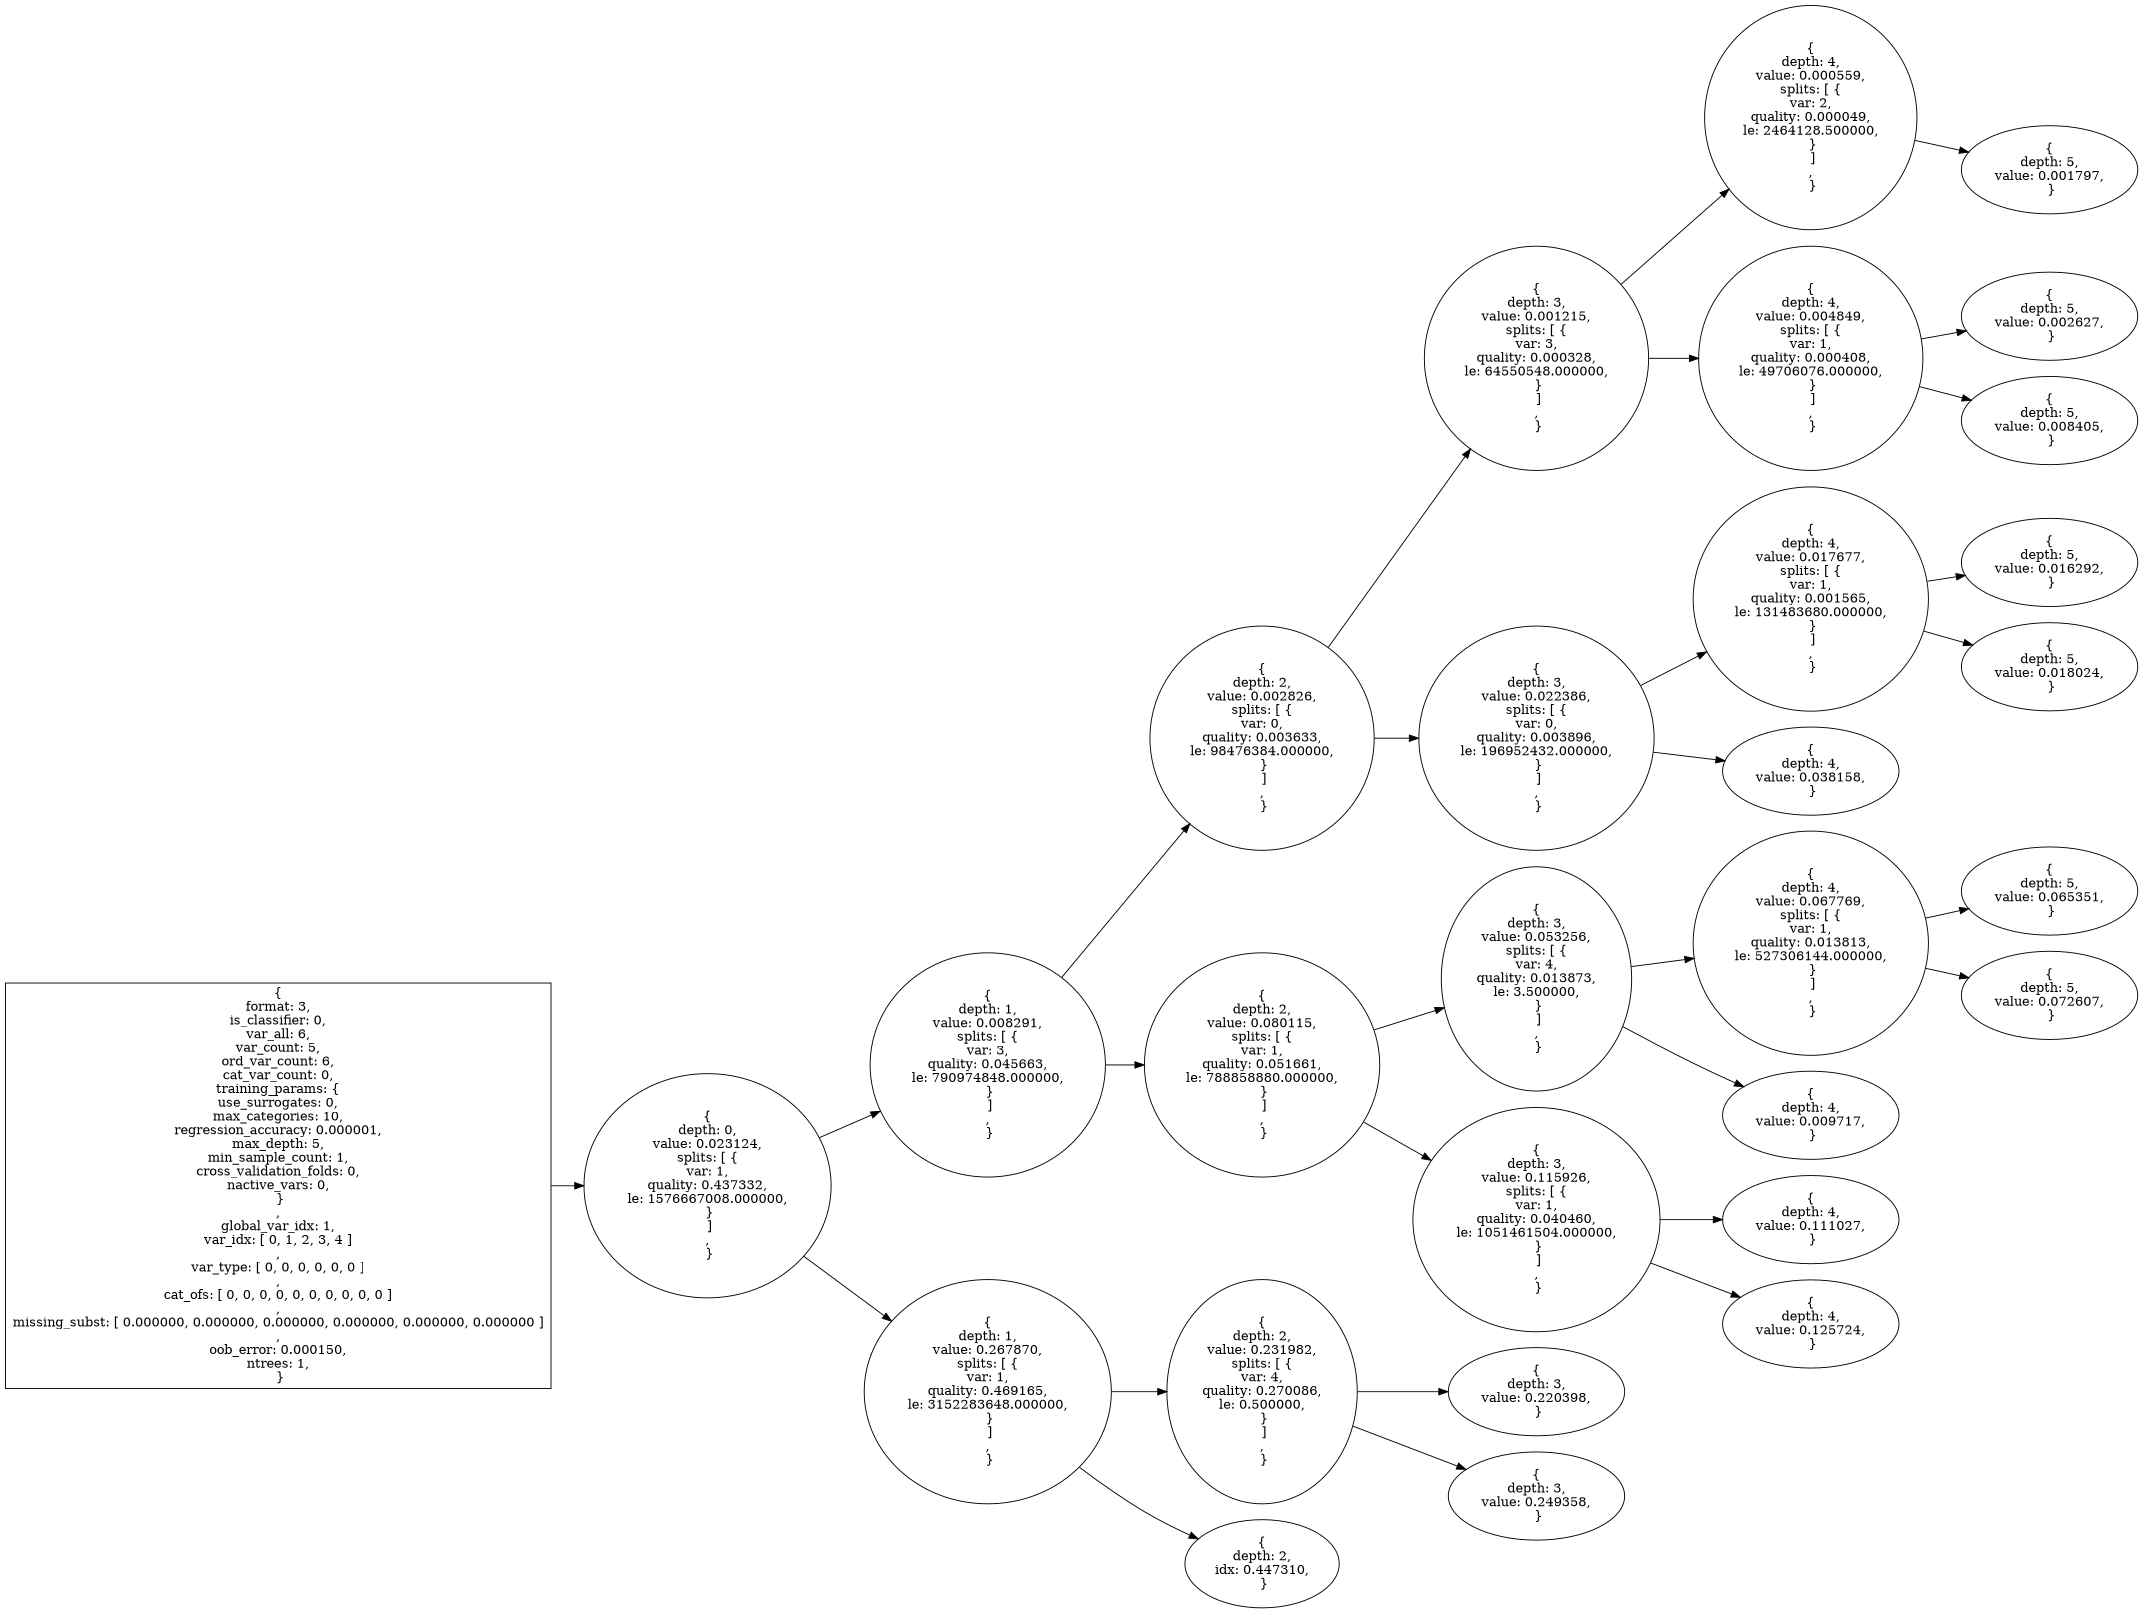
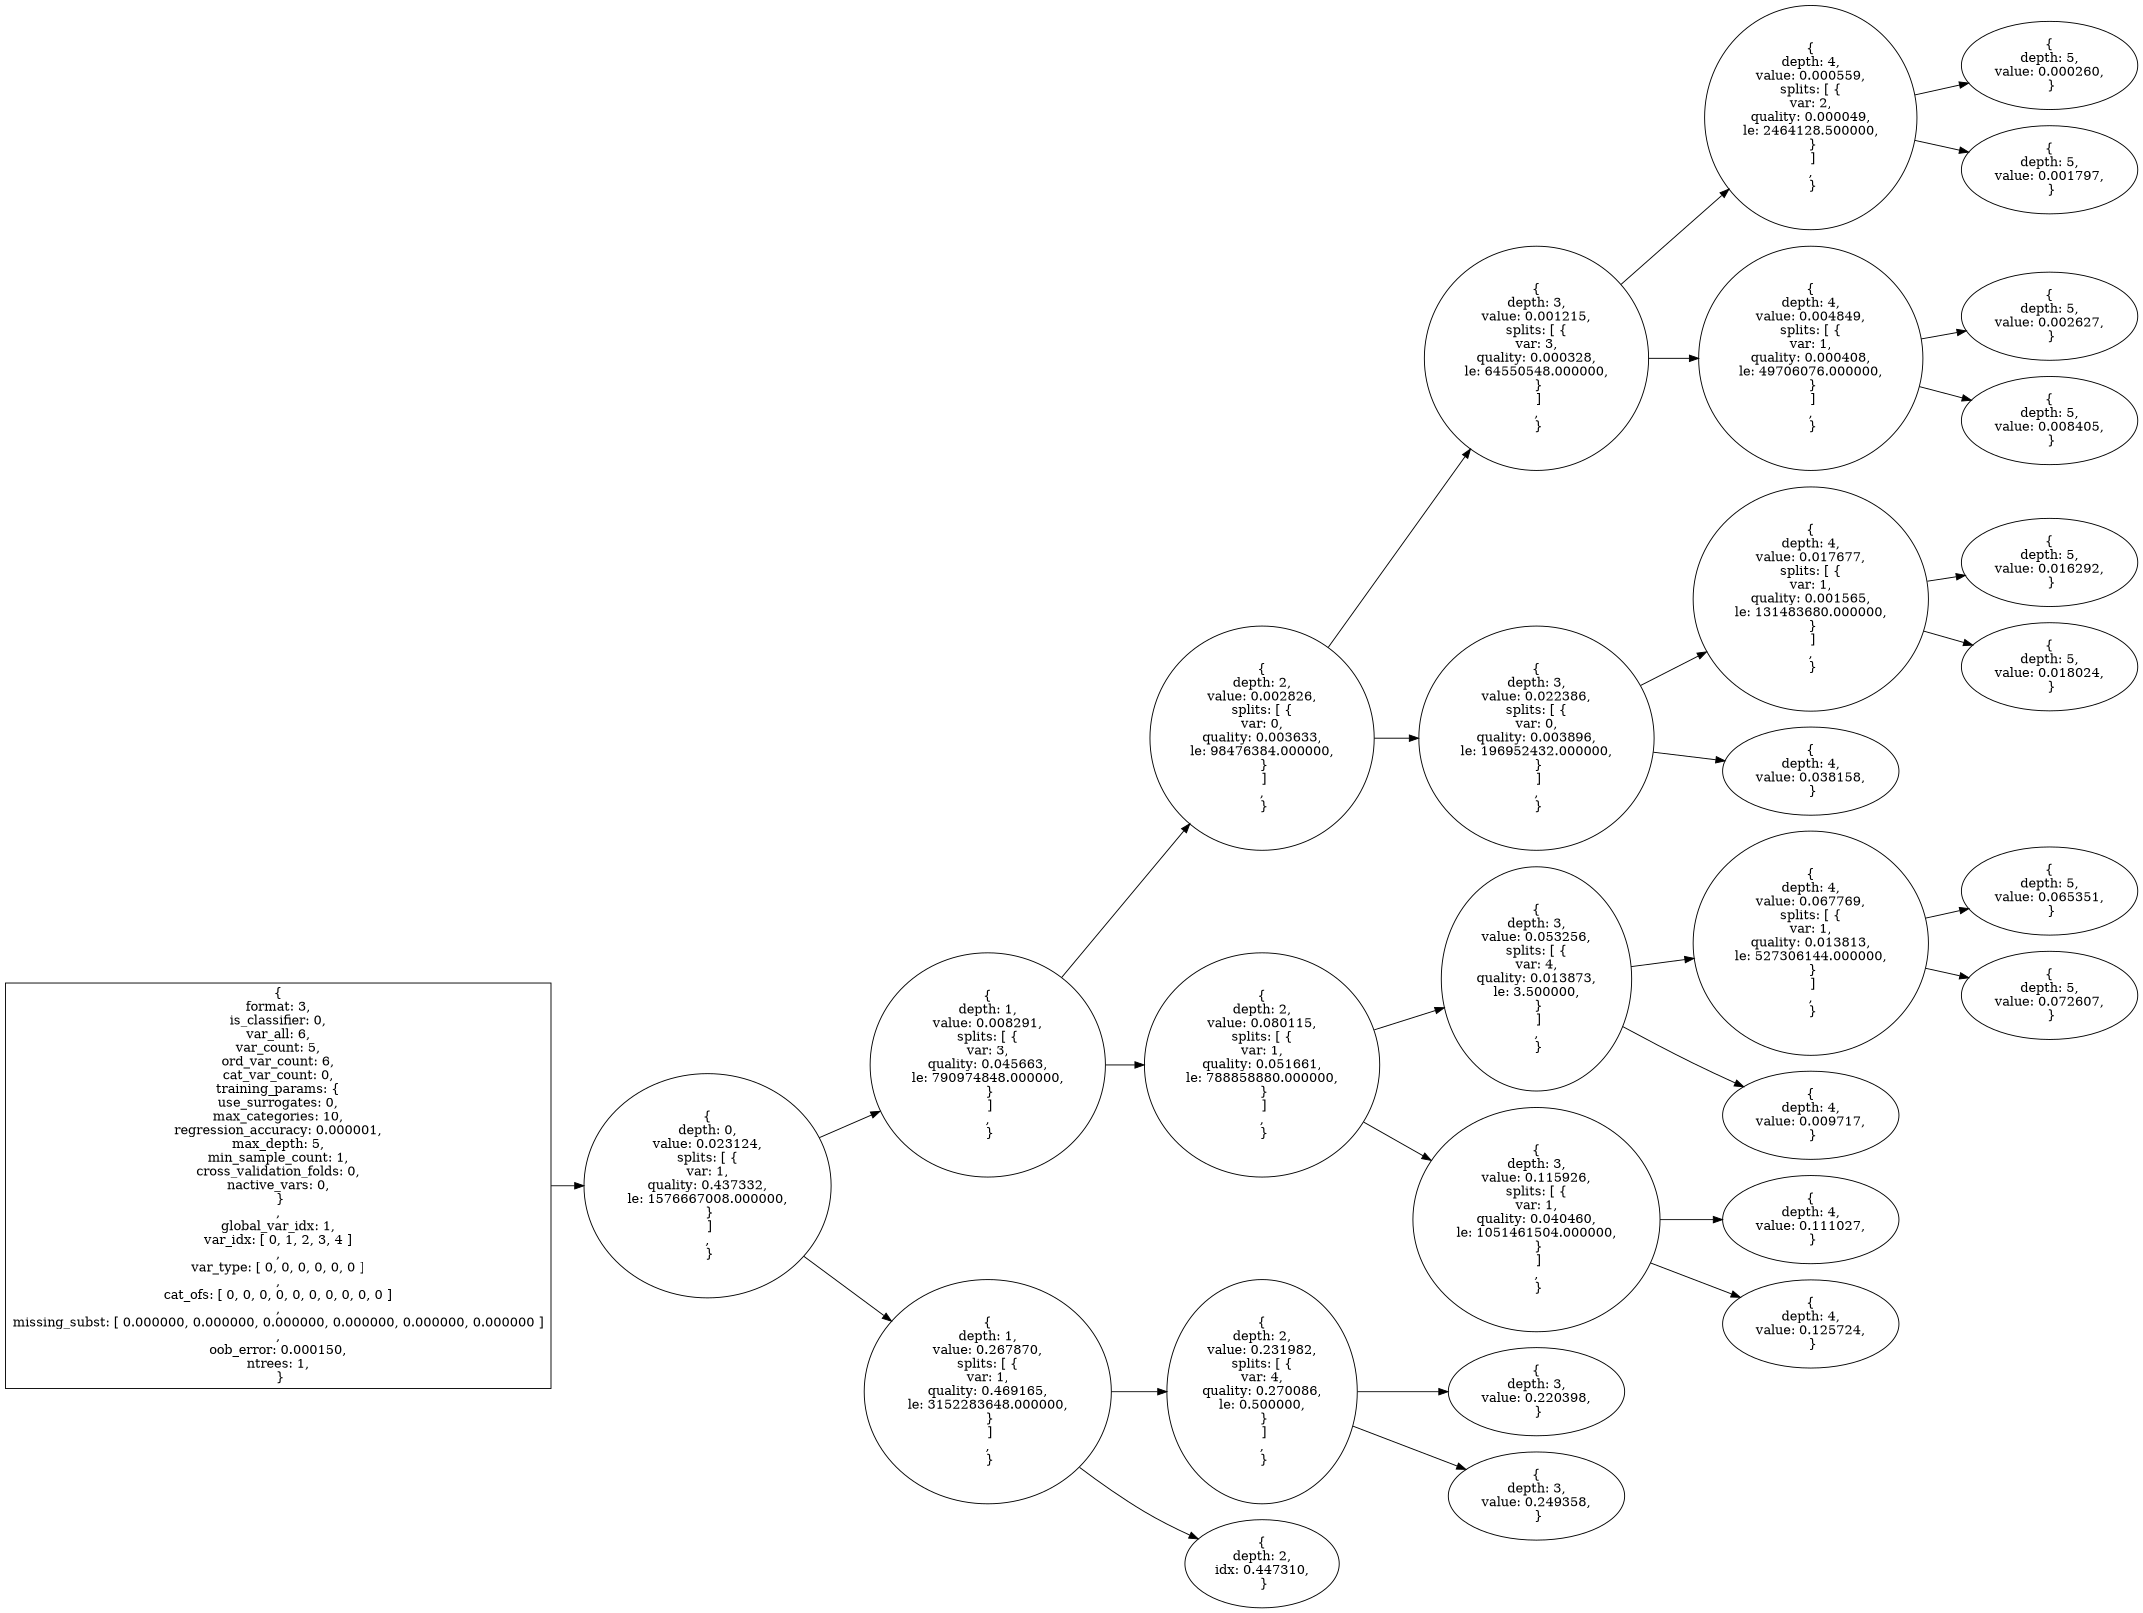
node "{ depth: 5, value: 0.000260, }": added
